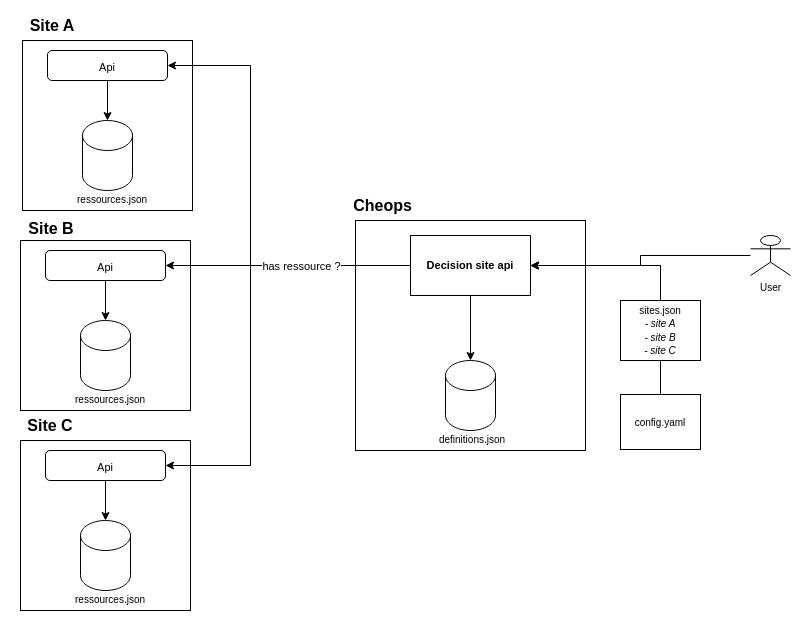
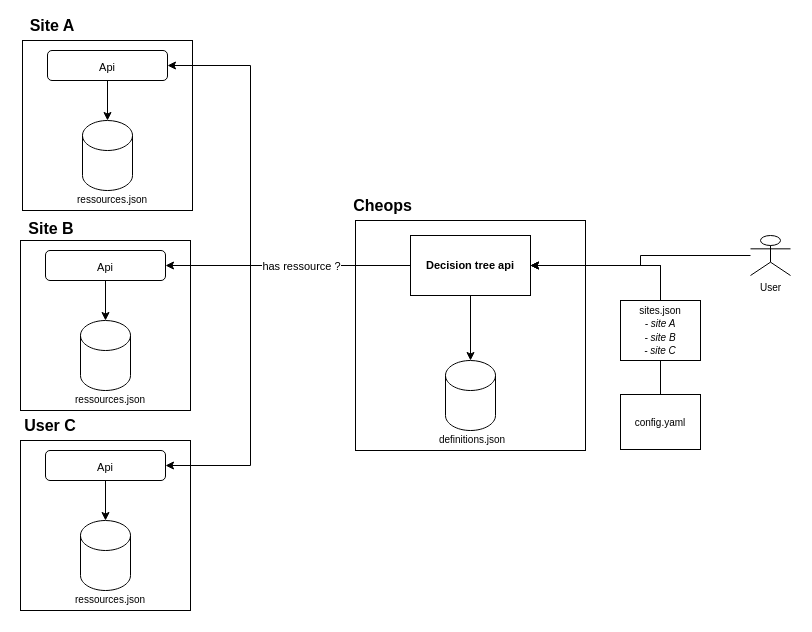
node "Decision site api": label "Decision site api" -> "Decision tree api"
node "Site C": label "Site C" -> "User C"
